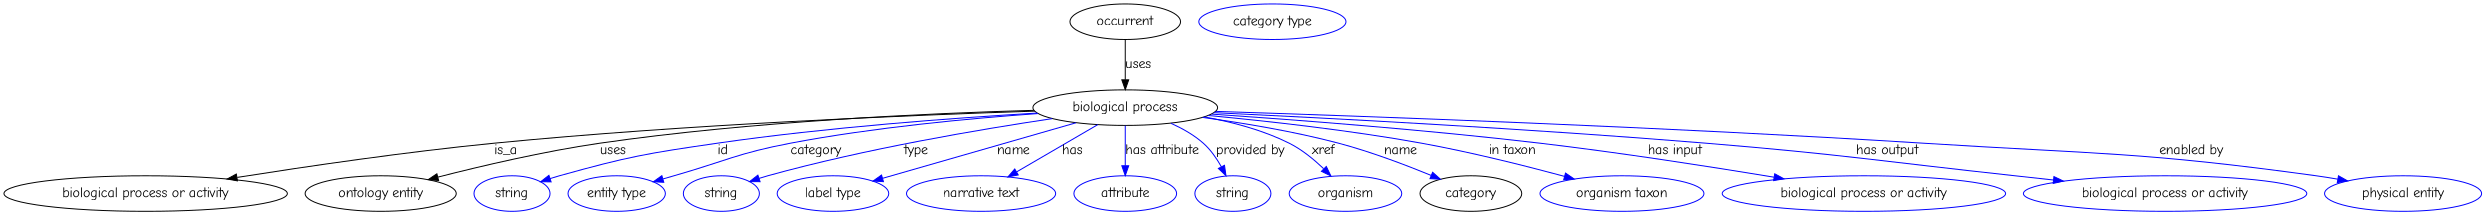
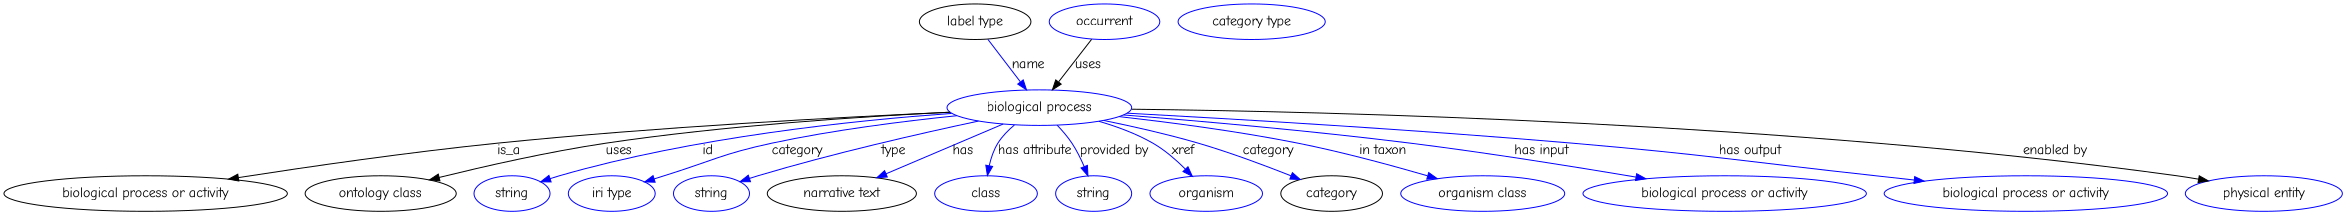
node "occurrent": color black -> blue
node "biological process": color black -> blue
edge "biological process" -> "physical entity": color blue -> black
edge "biological process" -> "label type": reversed
edge "biological process" -> "category": label "name" -> "category"
node "ontology entity": label "ontology entity" -> "ontology class"
node "entity type": label "entity type" -> "iri type"
node "label type": color blue -> black
node "narrative text": color blue -> black
node "attribute": label "attribute" -> "class"
node "organism taxon": label "organism taxon" -> "organism class"
